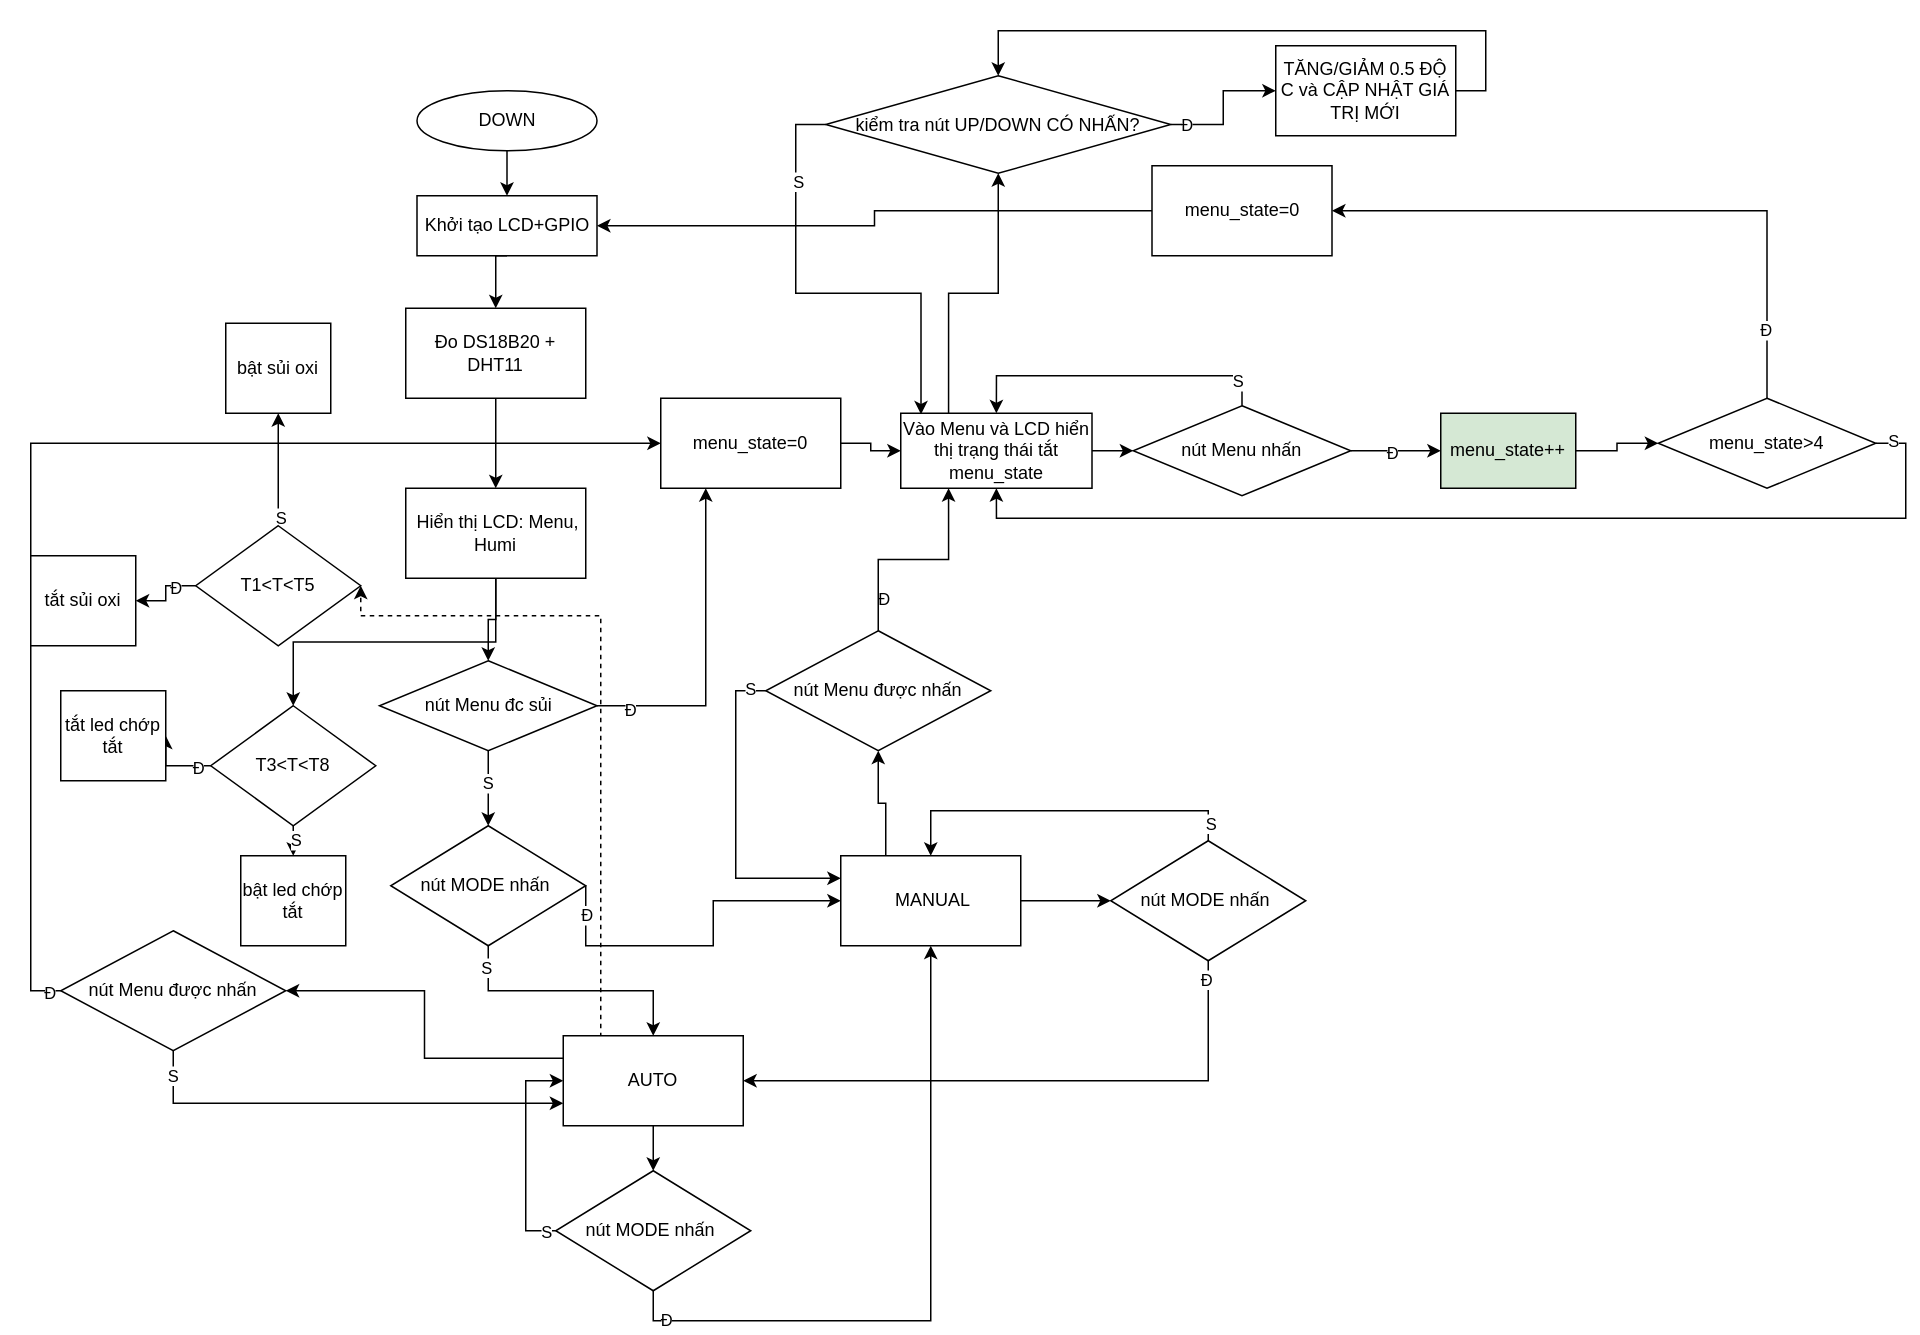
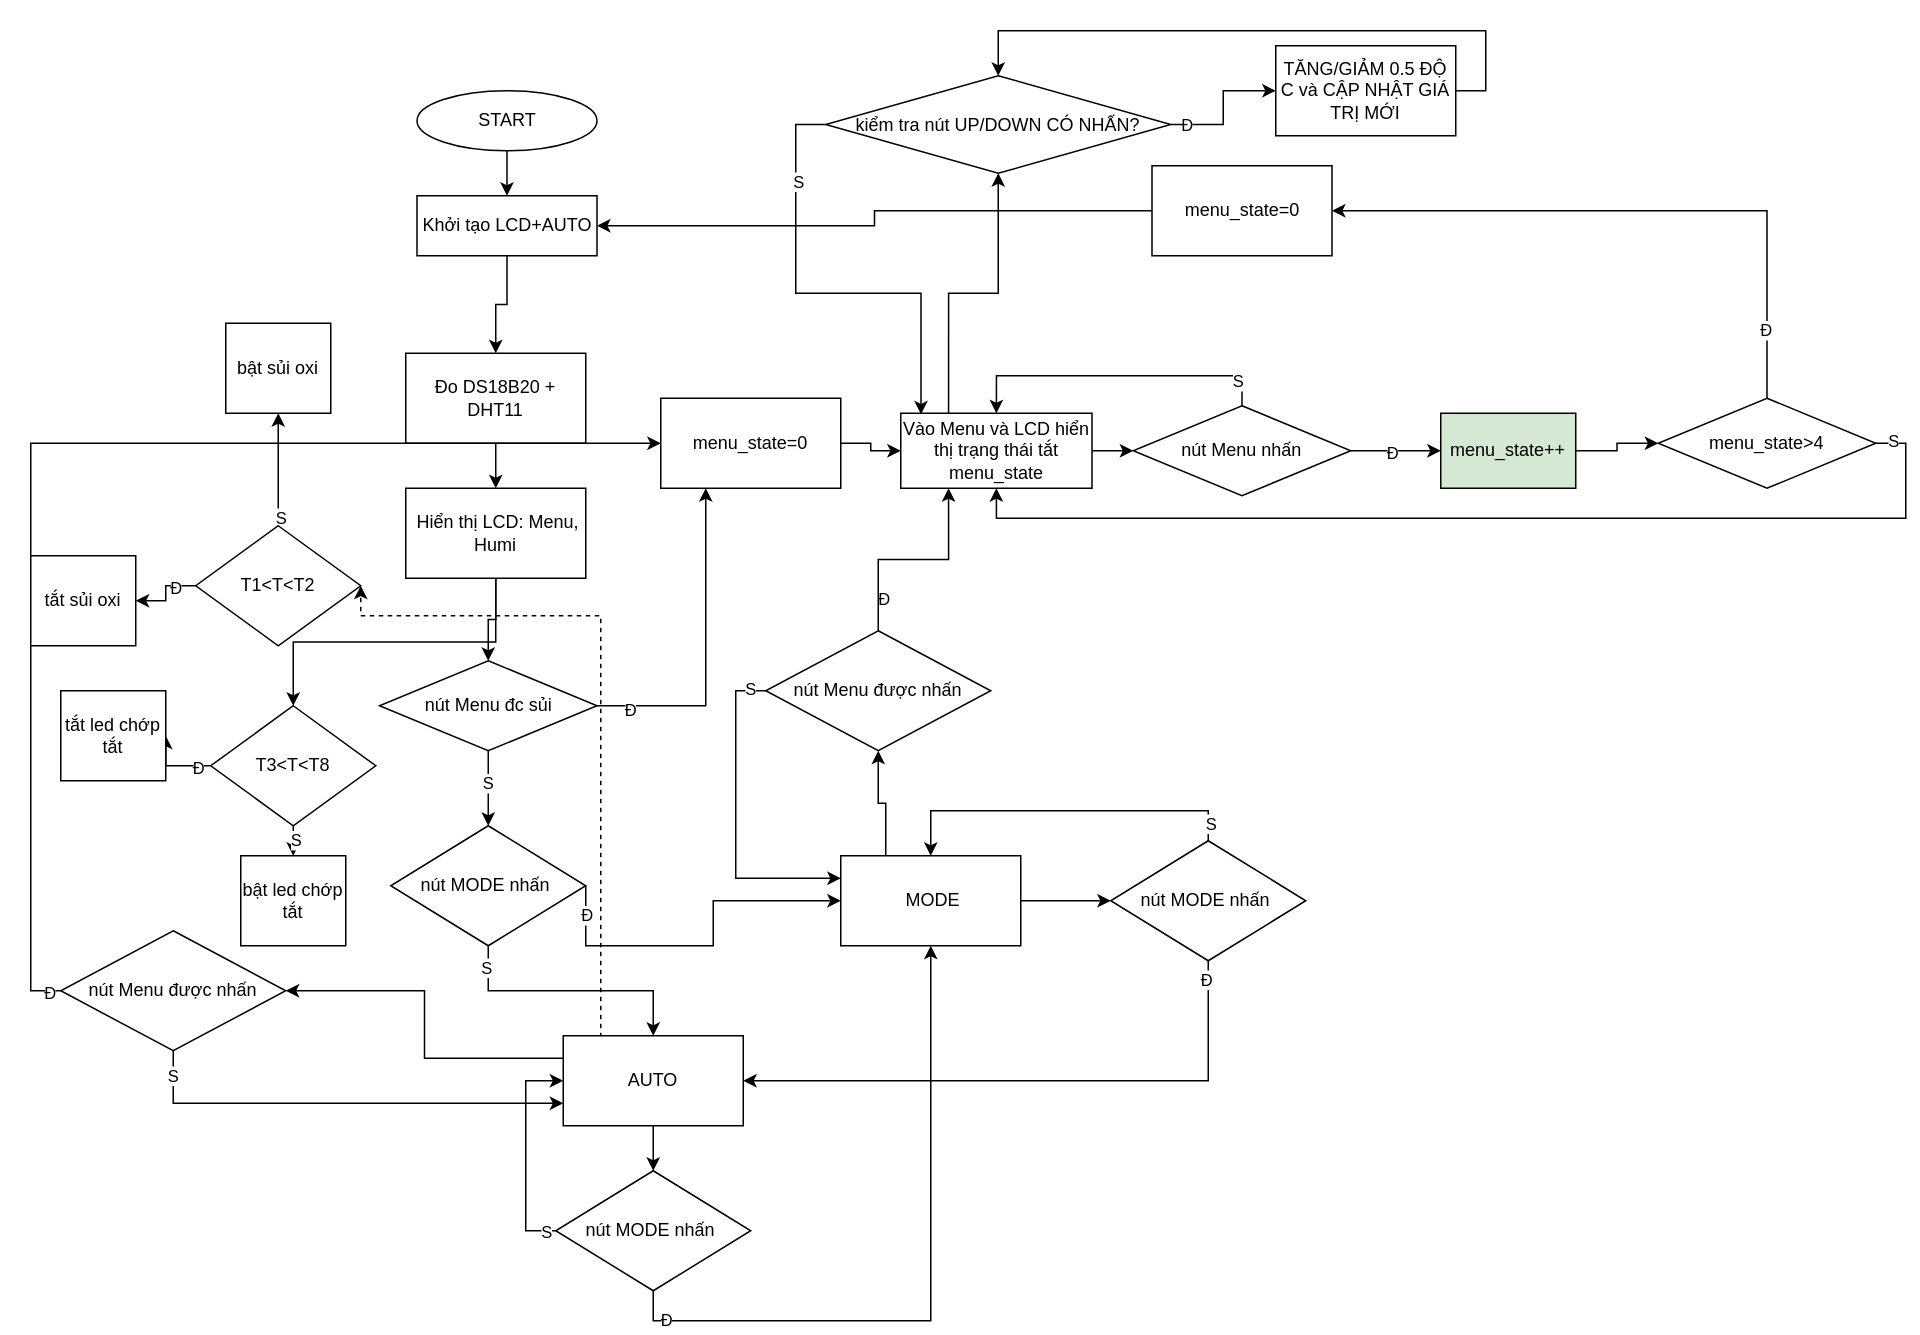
node "DOWN": label "DOWN" -> "START"
node "Khởi tạo LCD+GPIO": label "Khởi tạo LCD+GPIO" -> "Khởi tạo LCD+AUTO"
node "Đo DS18B20 + DHT11": moved (496, 353) -> (496, 398)
node "T1<T<T5": label "T1<T<T5" -> "T1<T<T2"
node "MANUAL": label "MANUAL" -> "MODE"
